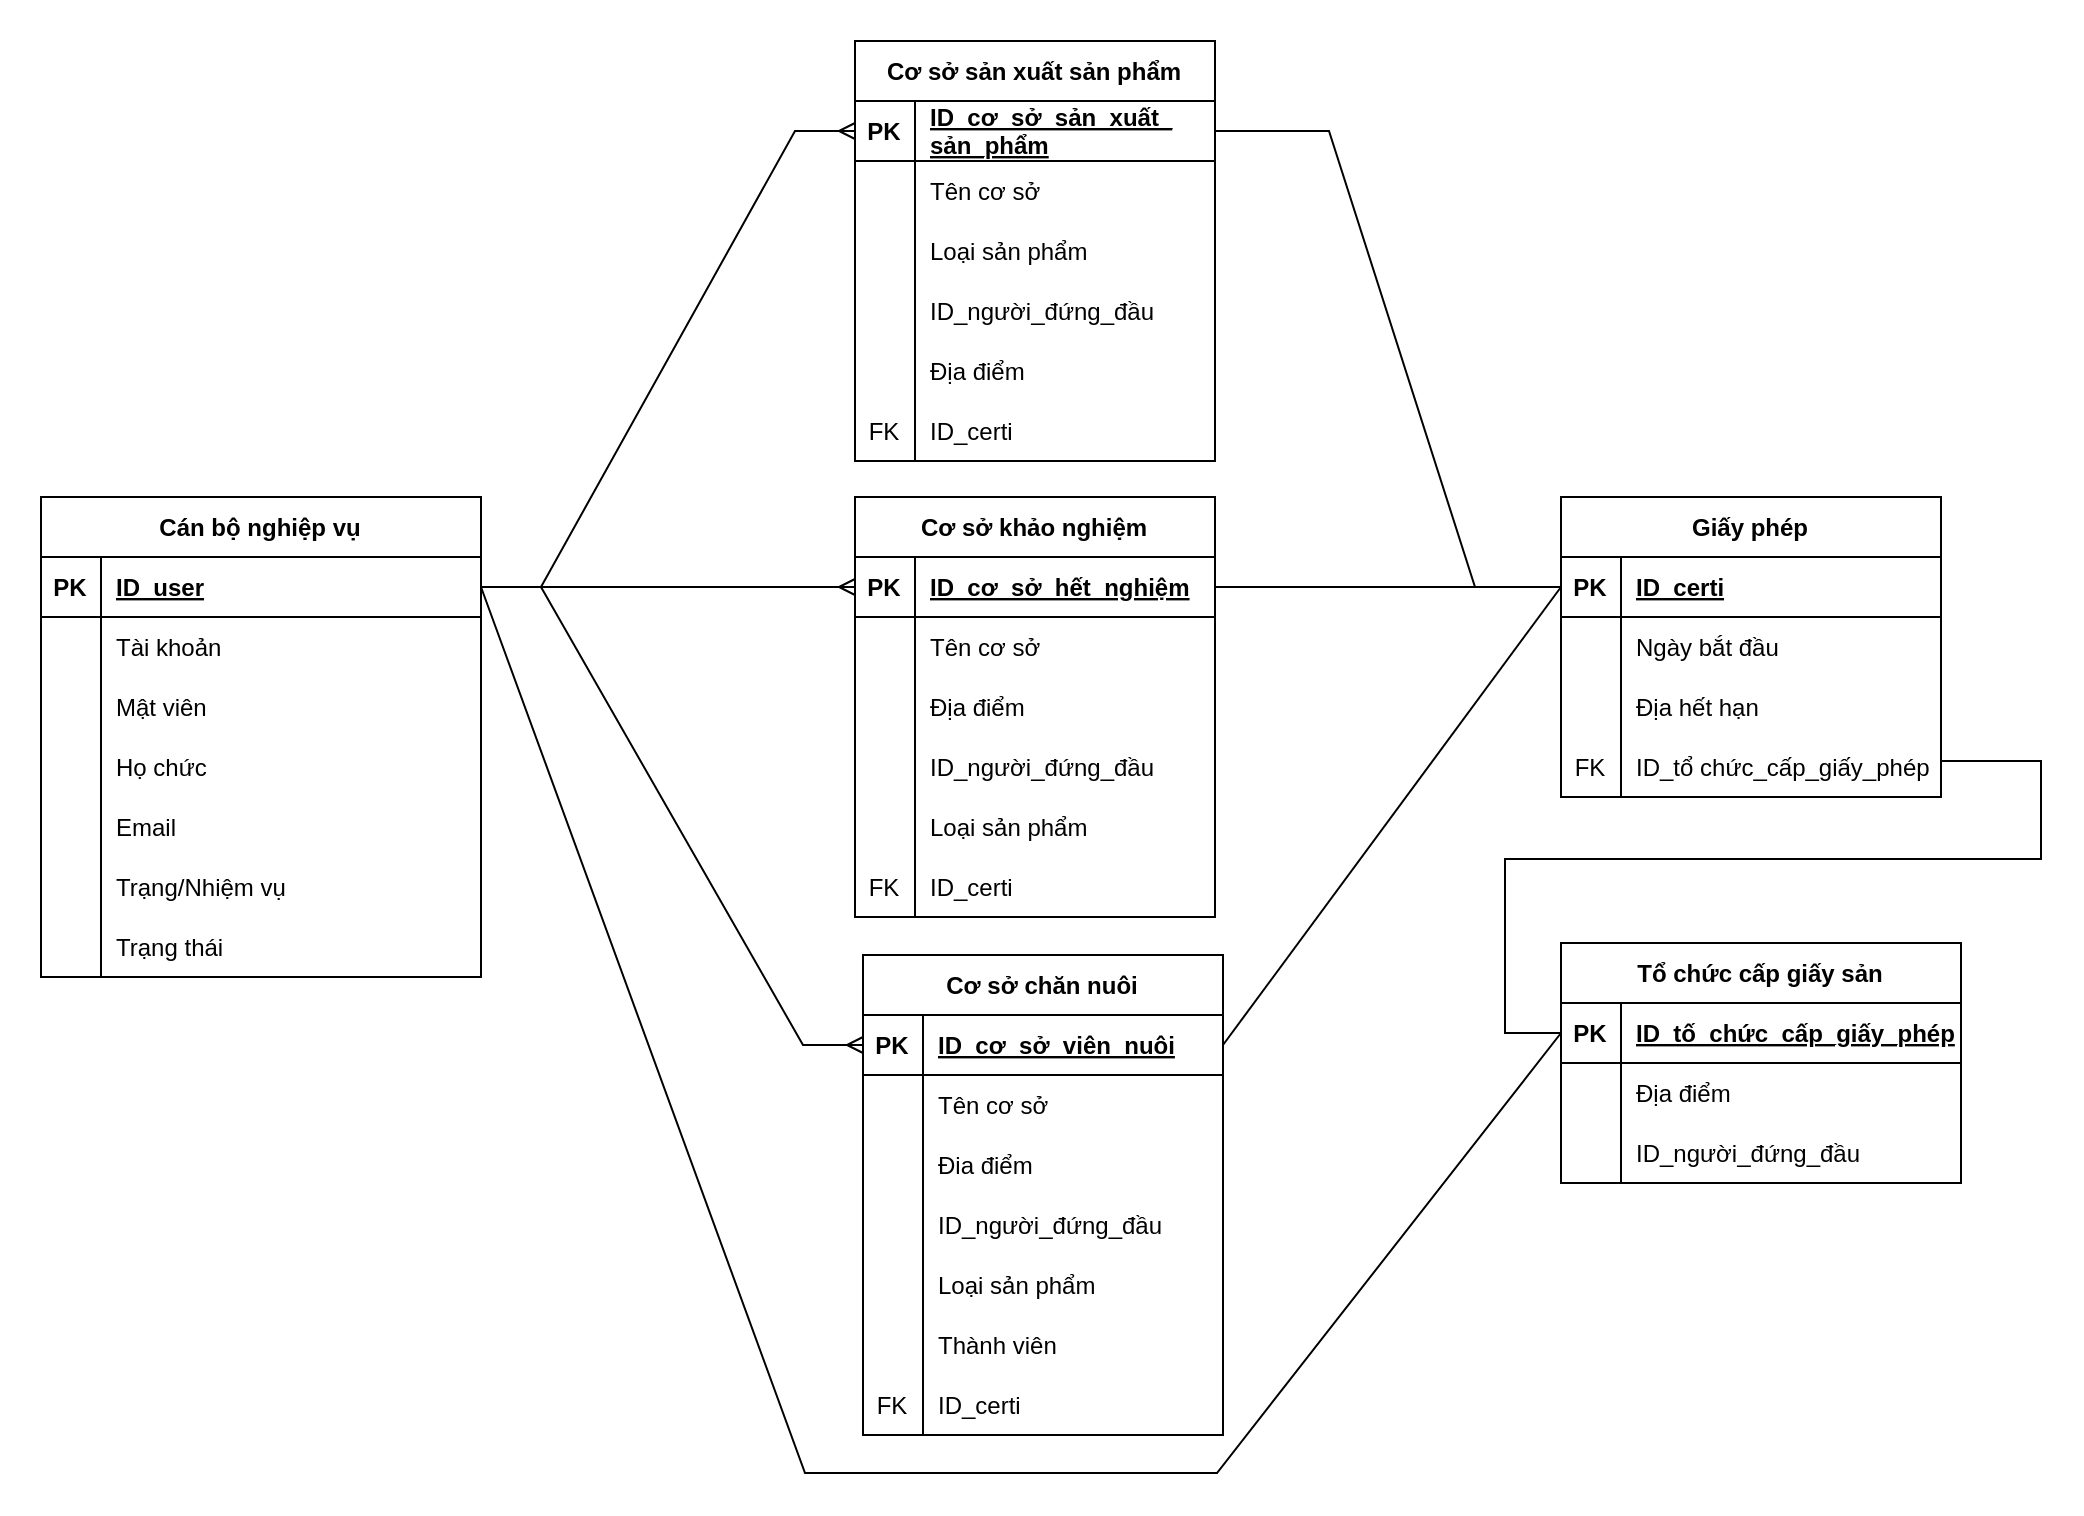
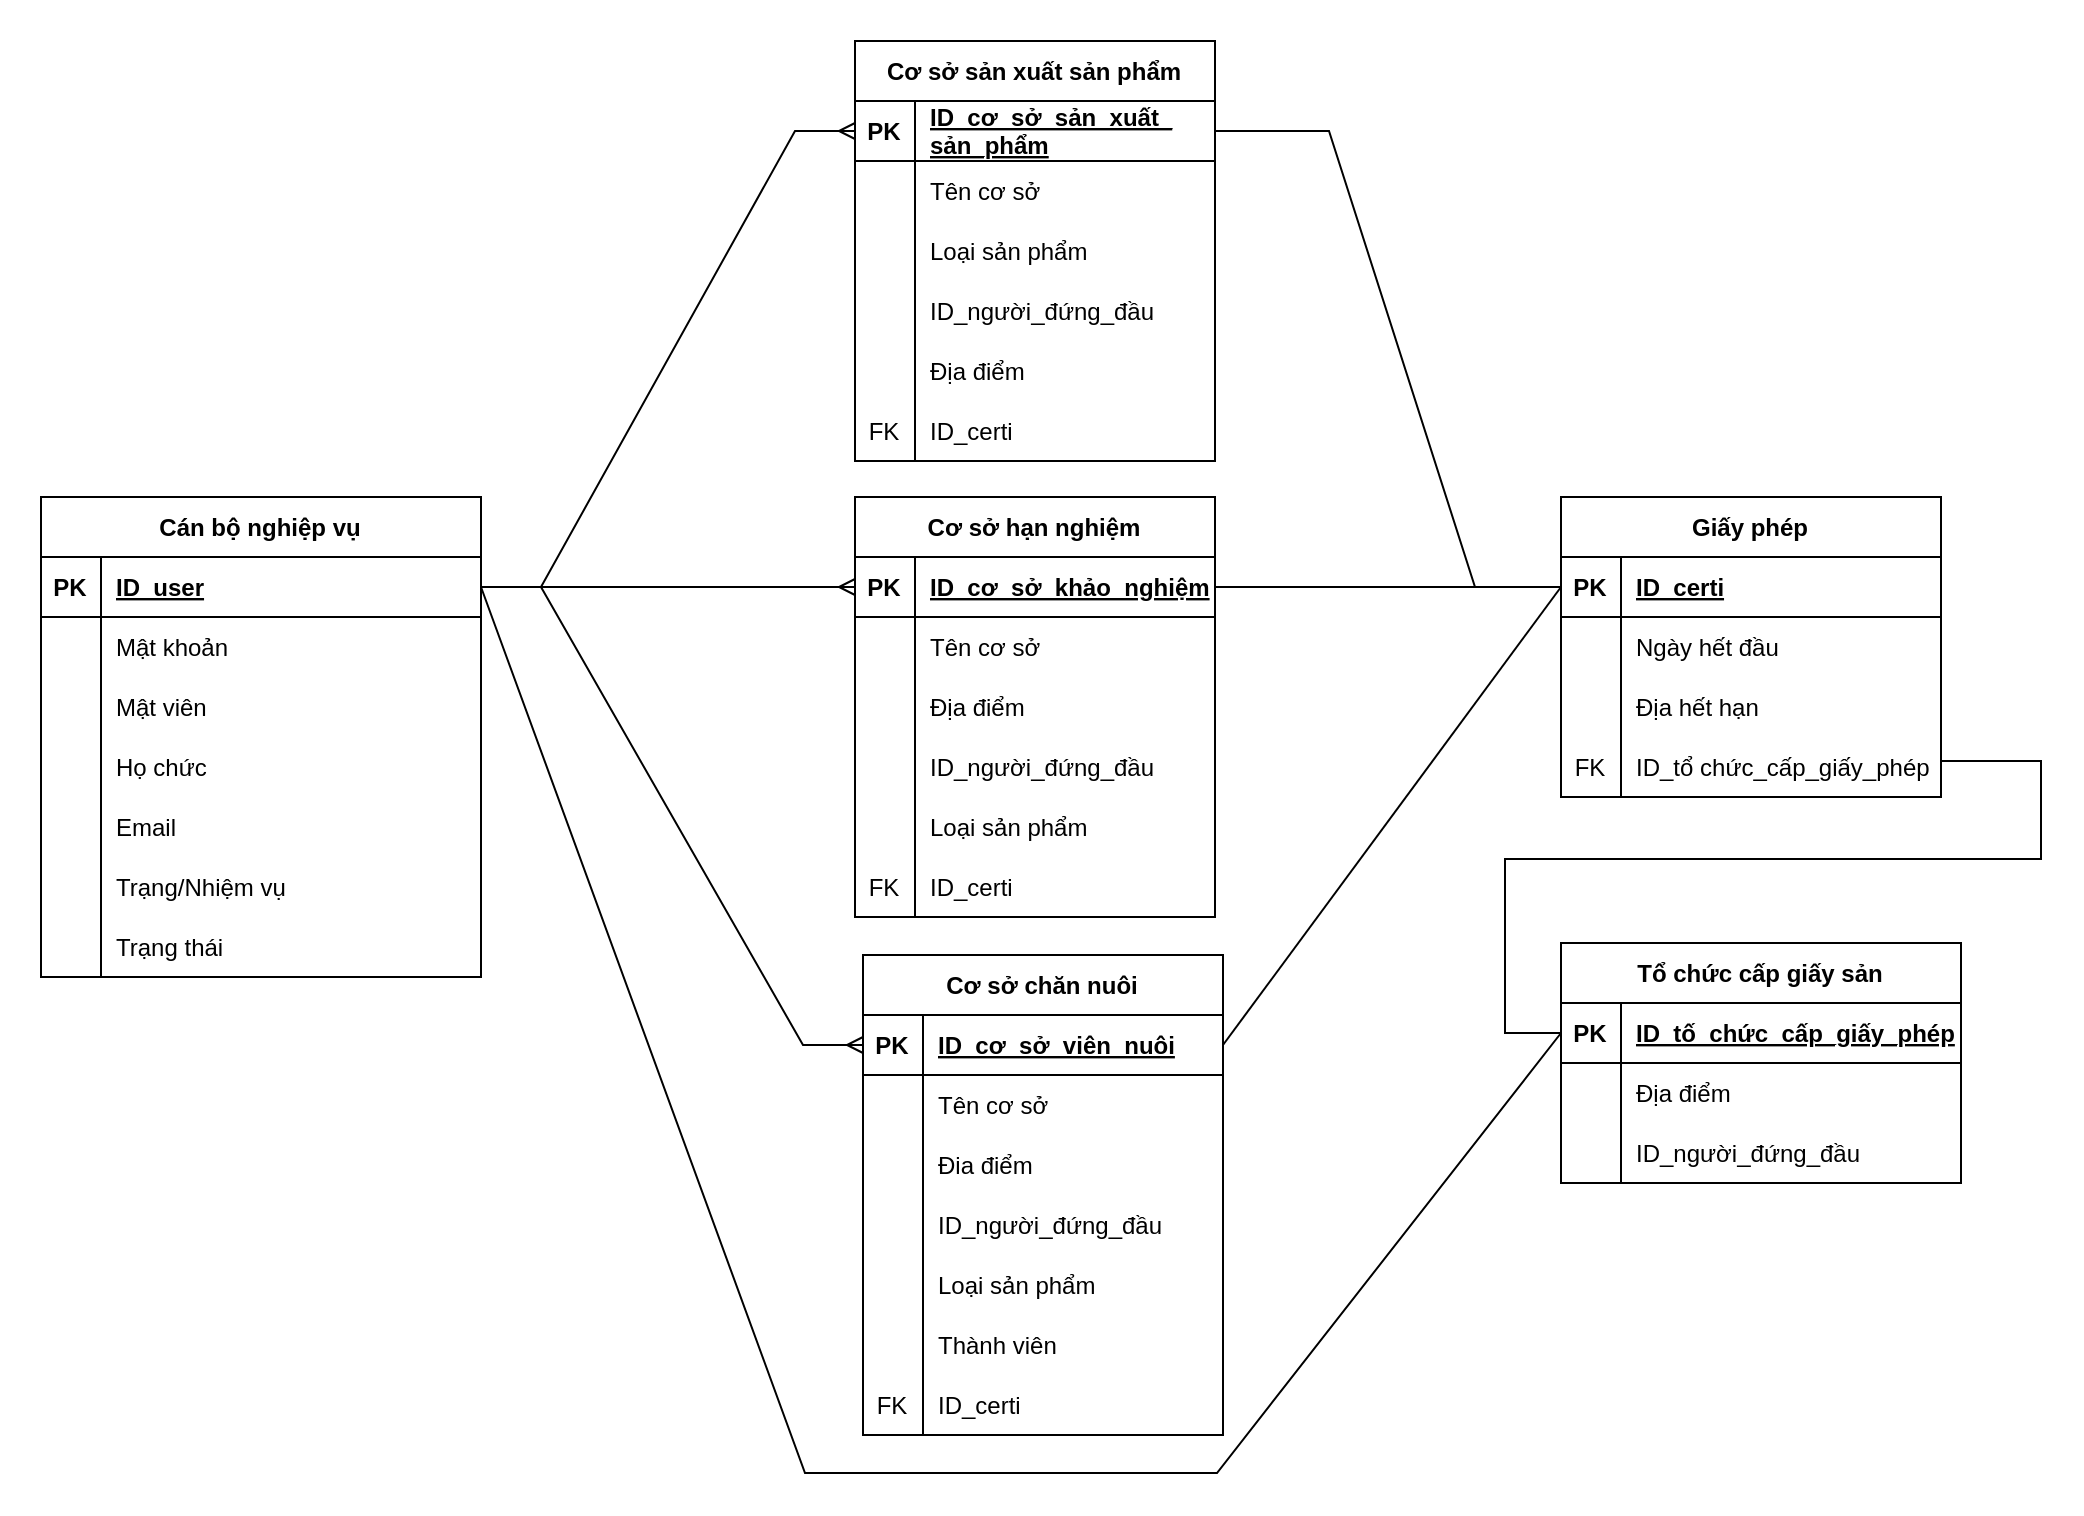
node "Cơ sở khảo nghiệm": label "Cơ sở khảo nghiệm" -> "Cơ sở hạn nghiệm"
node "ID_cơ_sở_hết_nghiệm": label "ID_cơ_sở_hết_nghiệm" -> "ID_cơ_sở_khảo_nghiệm"
node "Tài khoản": label "Tài khoản" -> "Mật khoản"
node "Ngày bắt đầu": label "Ngày bắt đầu" -> "Ngày hết đầu"
